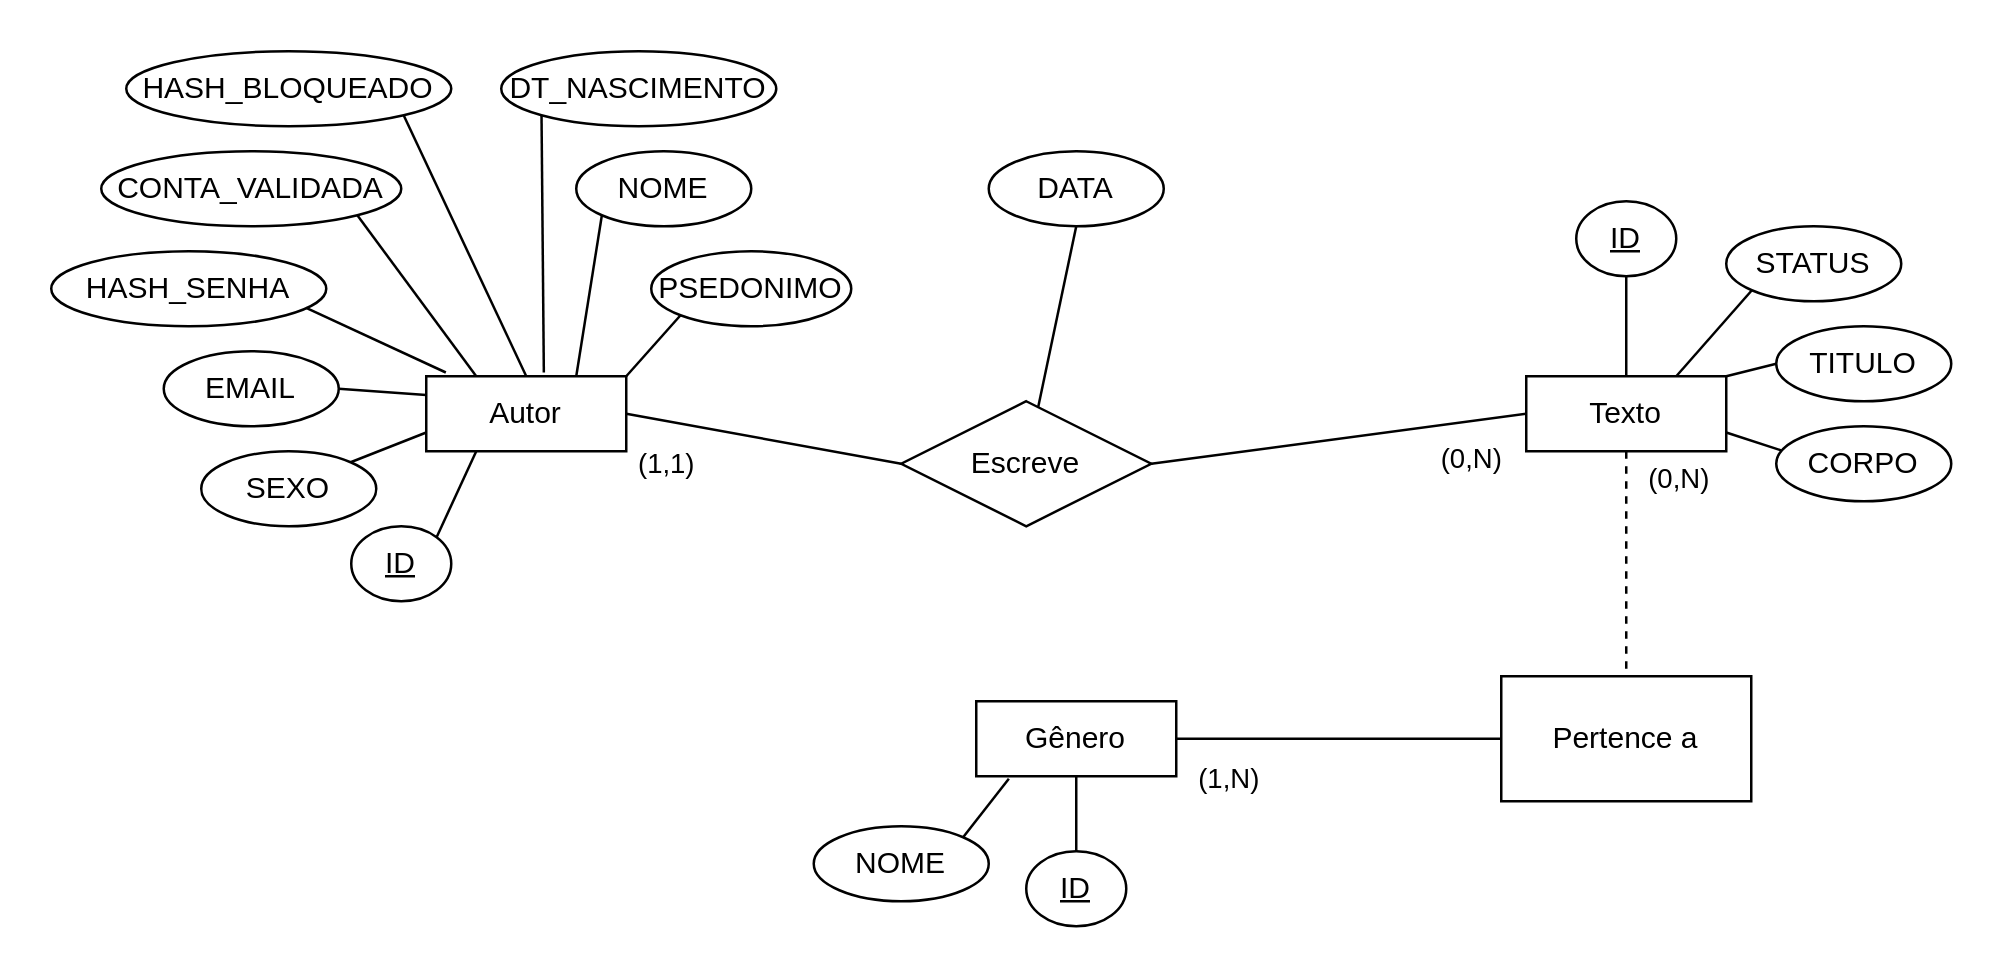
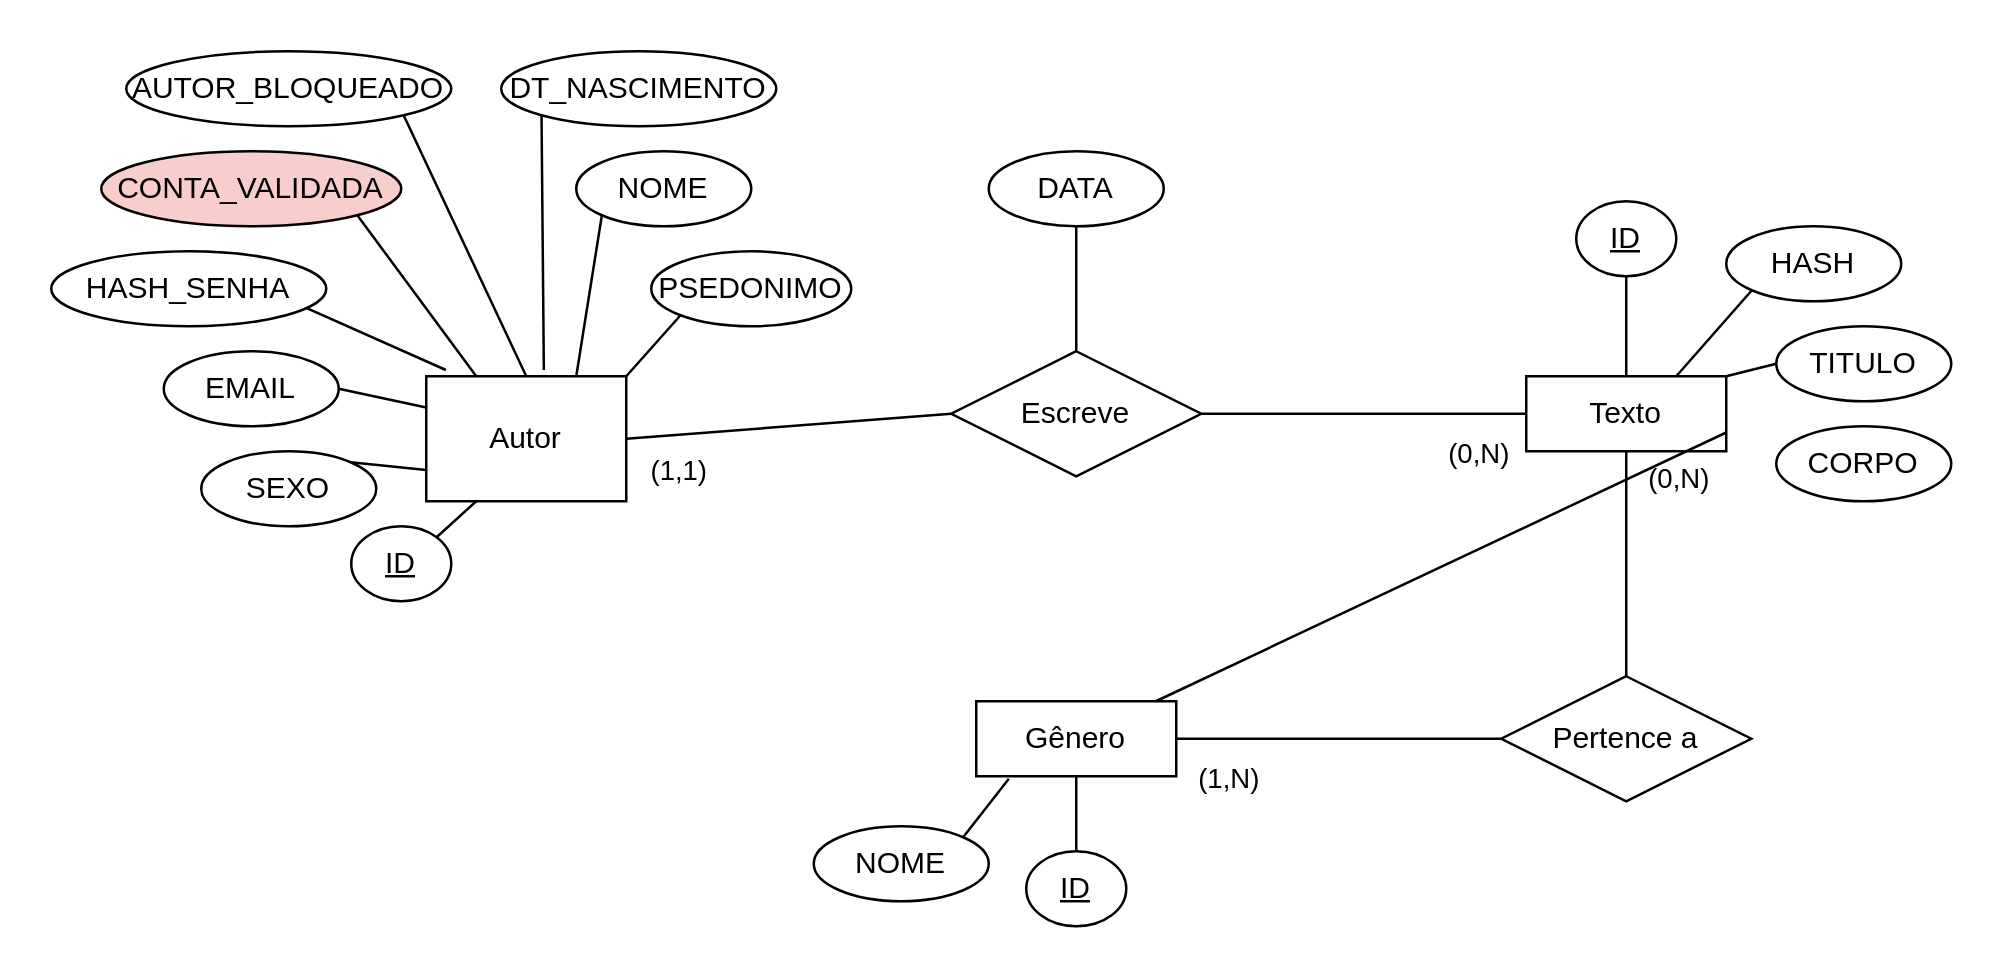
node "HASH_BLOQUEADO": label "HASH_BLOQUEADO" -> "AUTOR_BLOQUEADO"
node "CONTA_VALIDADA": fillcolor #ffffff -> #f8cecc
node "STATUS": label "STATUS" -> "HASH"
node "Autor": size 200x75 -> 200x125
edge "Texto" -- "CORPO": now "Texto" -- "Gênero"
node "Escreve": moved (1026, 464) -> (1076, 414)
edge "Texto" -- "Pertence a": style dashed -> solid
node "Pertence a": shape rectangle -> diamond
